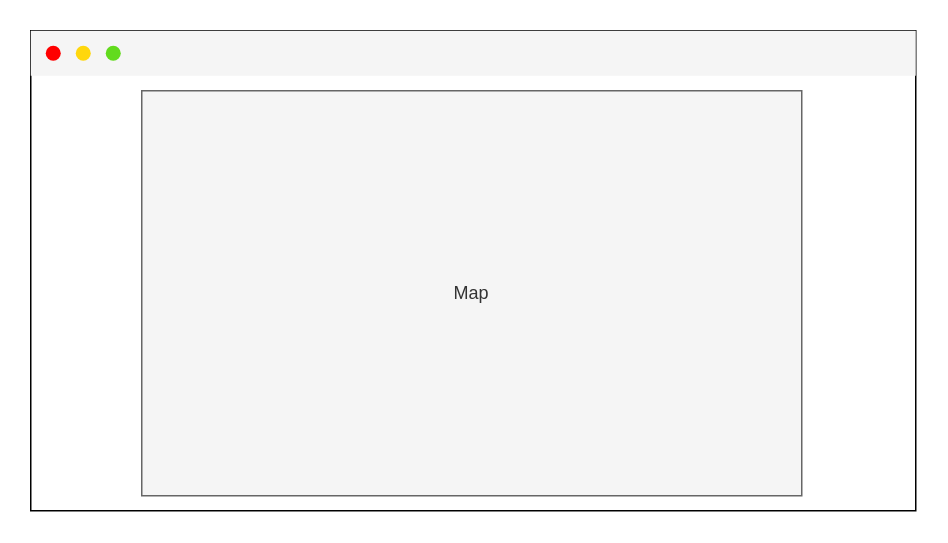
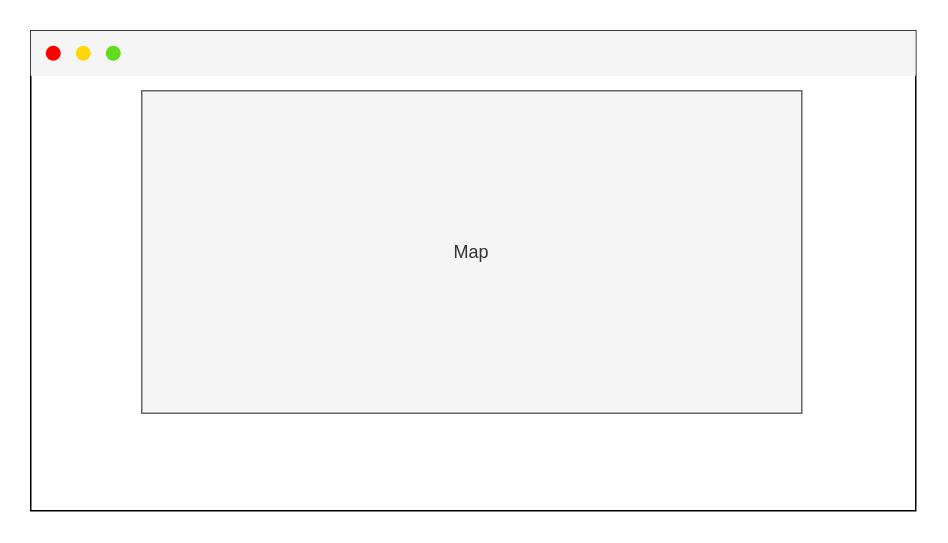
node "Map": size 660x405 -> 660x323
